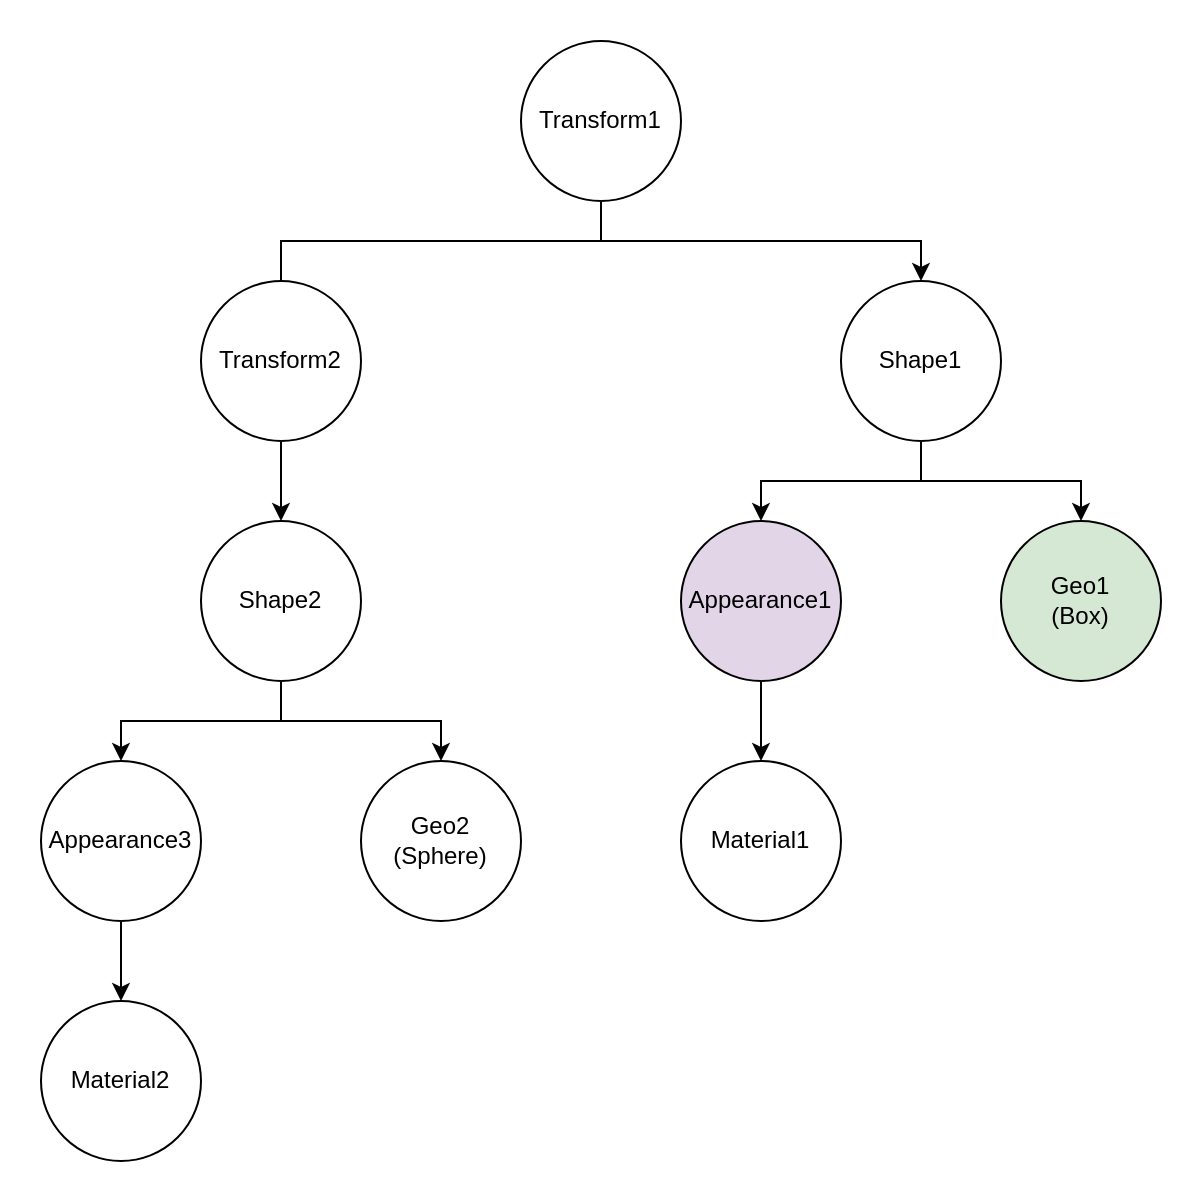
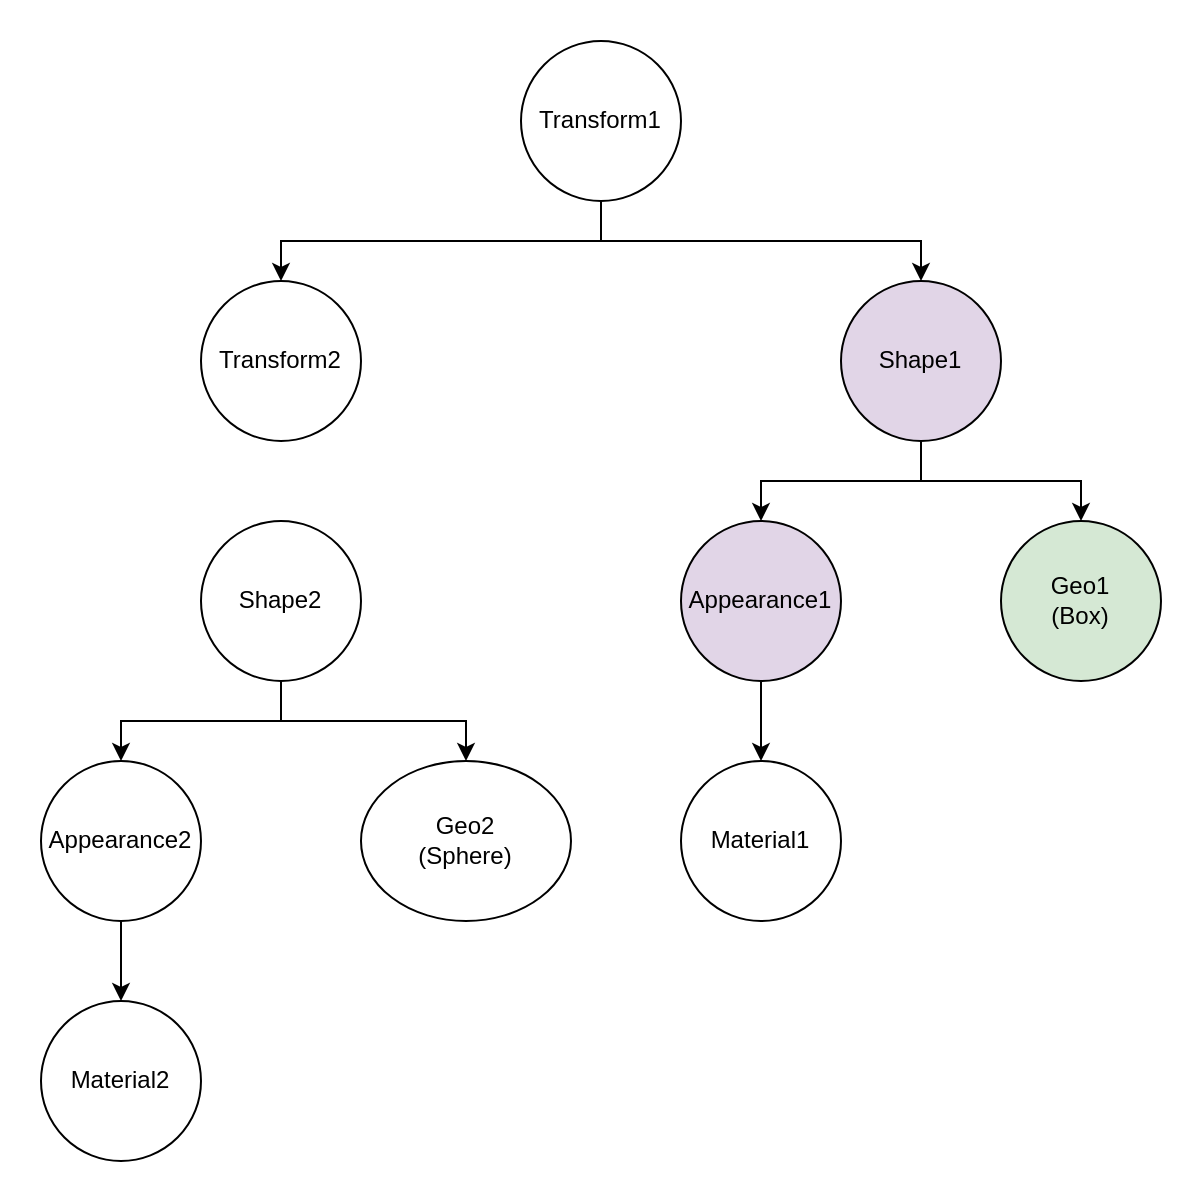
edge "Transform1" -- "Transform2": arrowhead none -> classic
node "Shape1": fillcolor #ffffff -> #e1d5e7
edge "Transform2" -> "Shape2": removed
node "Appearance3": label "Appearance3" -> "Appearance2"
node "Geo2 (Sphere)": size 160x160 -> 210x160
